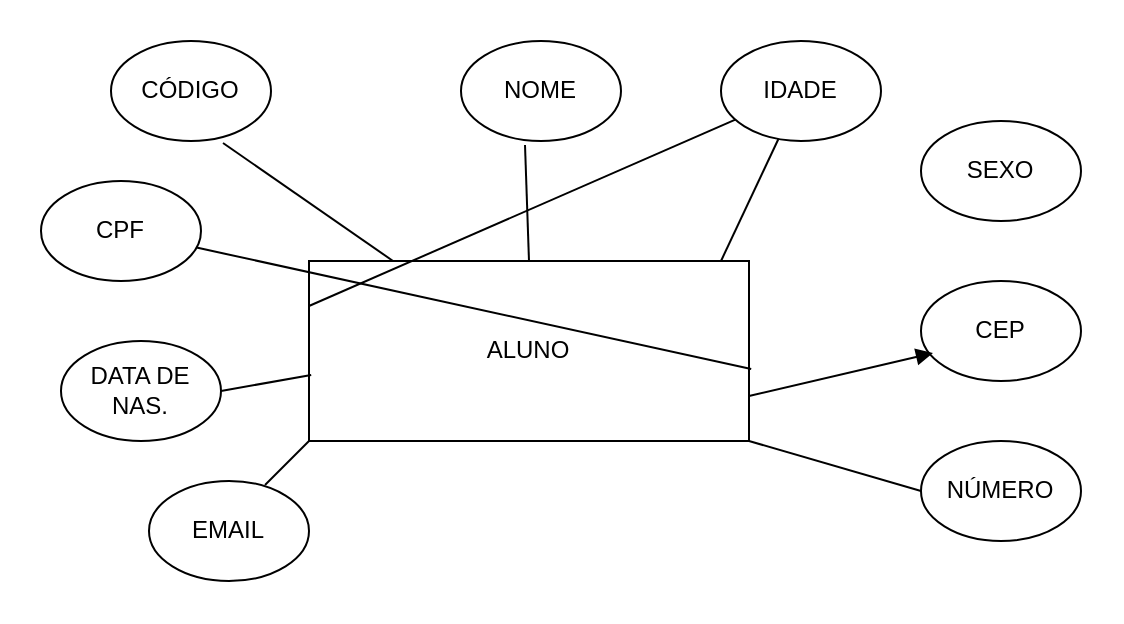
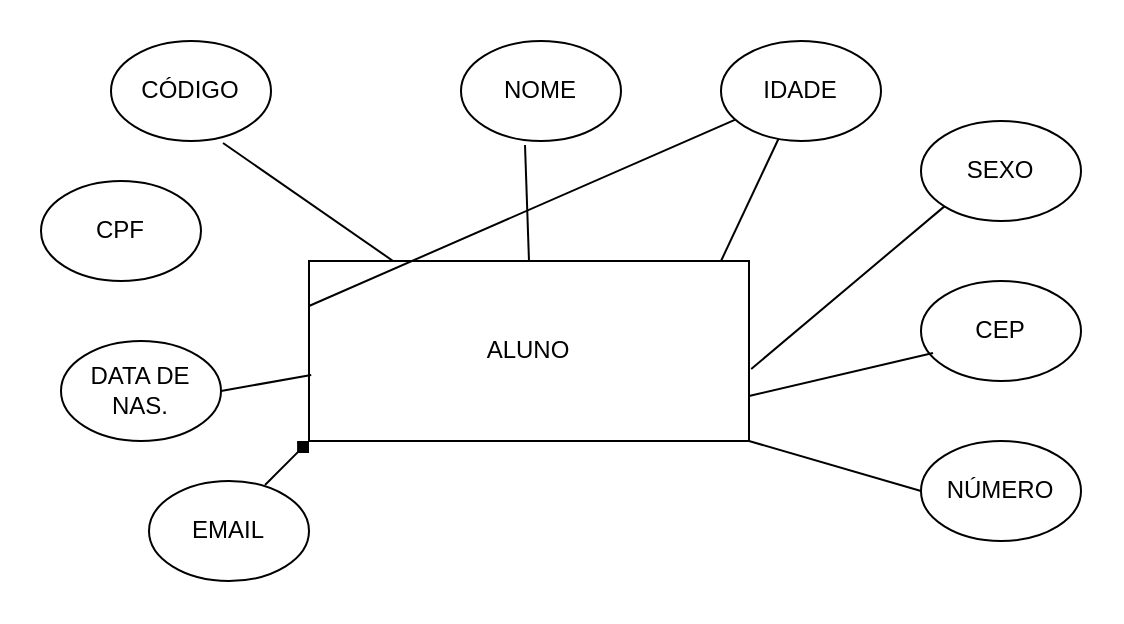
edge "CPF" -- "ALUNO": now "SEXO" -- "ALUNO"
edge "ALUNO" -> "CEP": arrowhead block -> none
edge "ALUNO" -- "EMAIL": arrowhead none -> diamond
